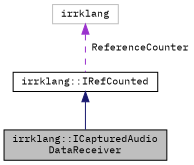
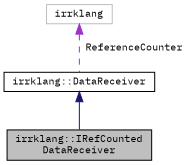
node "irrklang::IRefCounted": label "irrklang::IRefCounted" -> "irrklang::DataReceiver"
node "irrklang::ICapturedAudio DataReceiver": label "irrklang::ICapturedAudio DataReceiver" -> "irrklang::IRefCounted DataReceiver"
